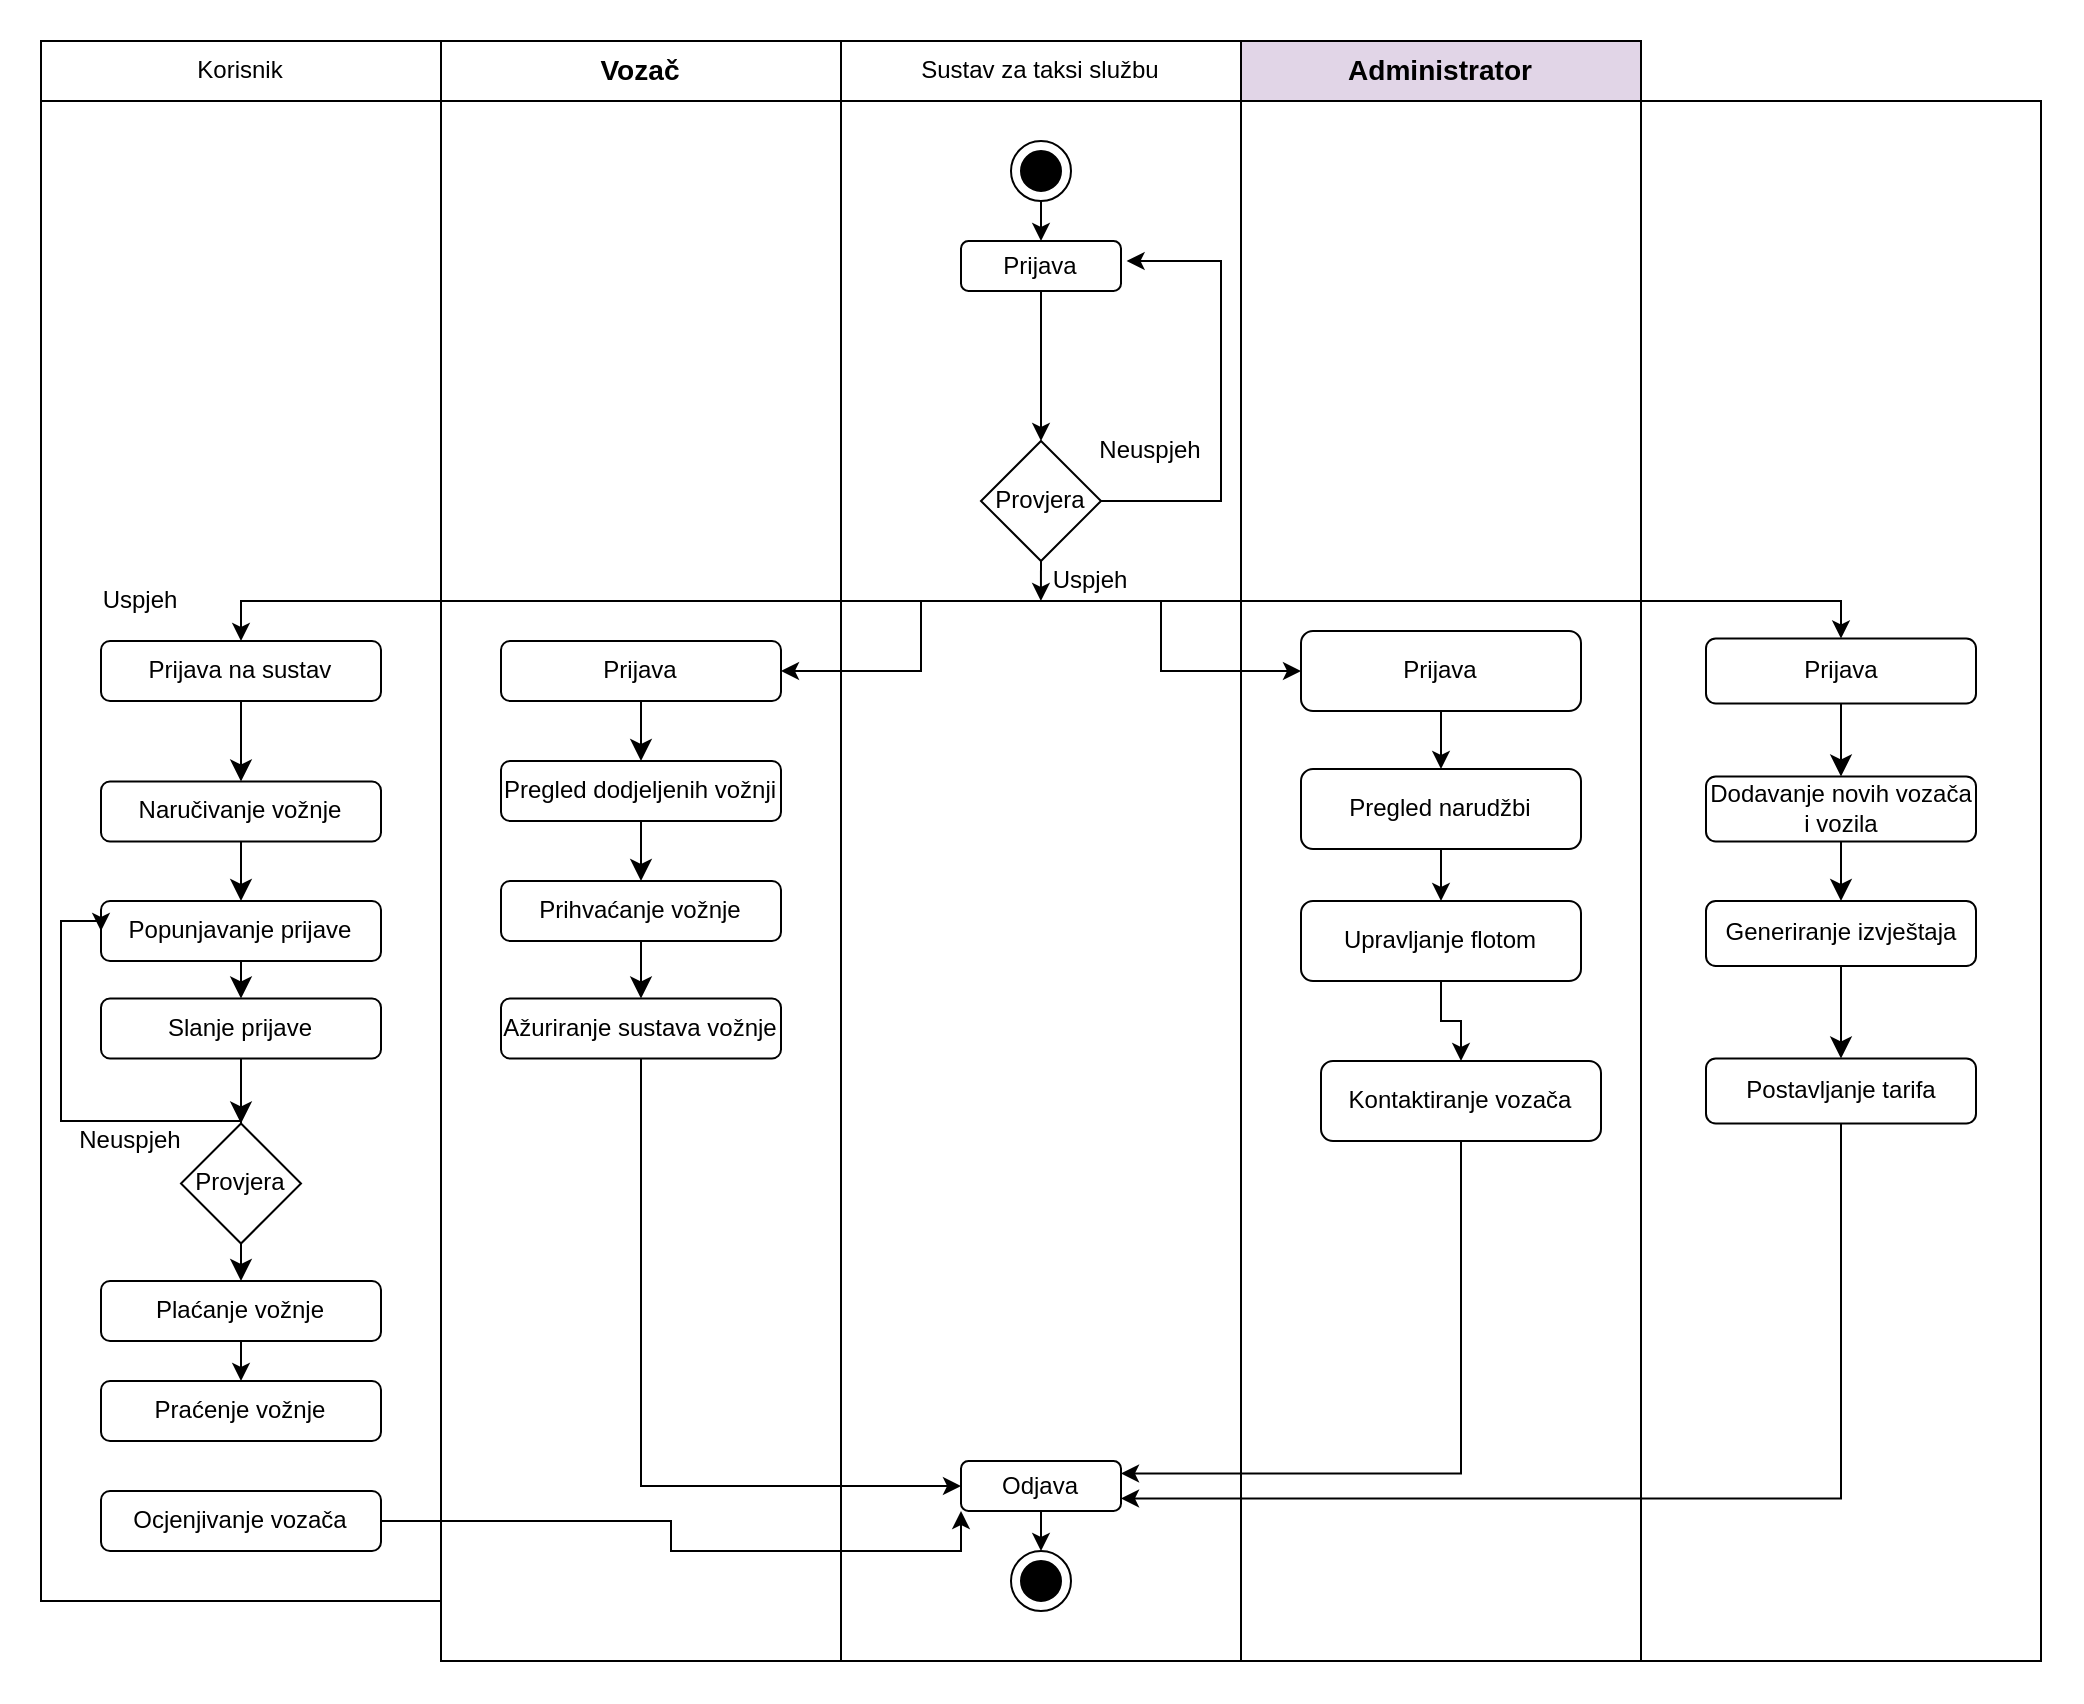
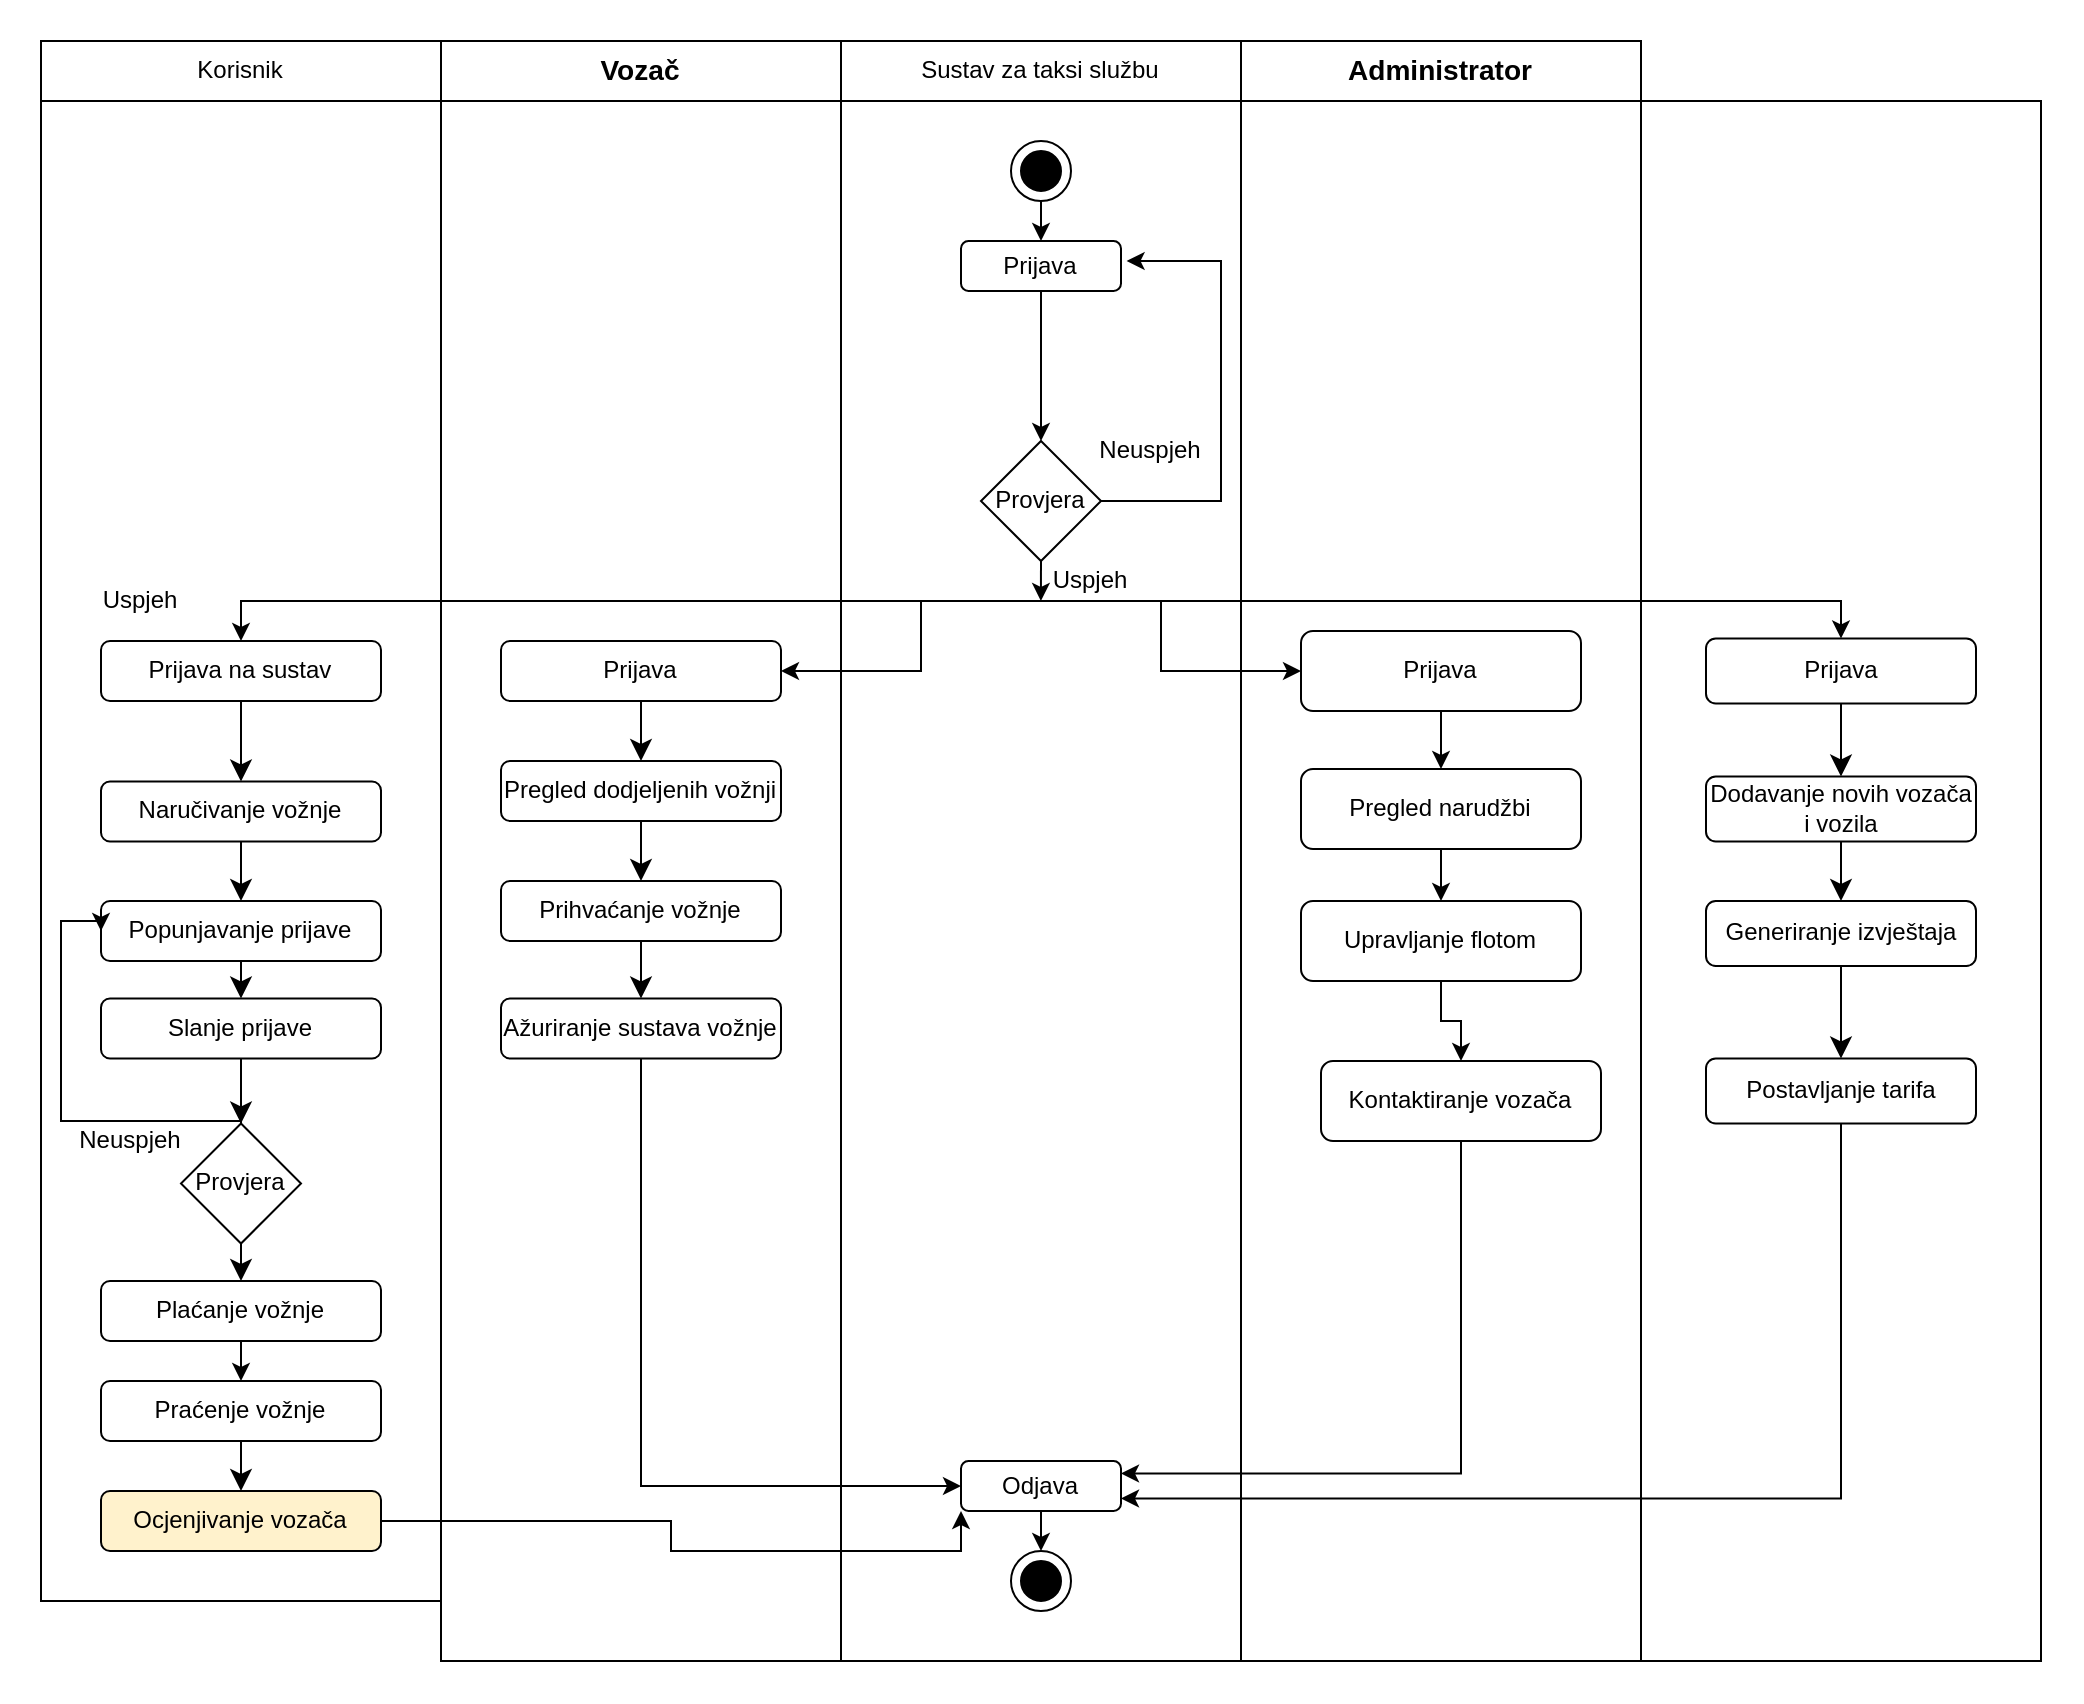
node "Administrator": fillcolor #e1d5e7 -> #ffffff
edge "Praćenje vožnje" -> "Ocjenjivanje vozača": added
node "Ocjenjivanje vozača": fillcolor #ffffff -> #fff2cc
